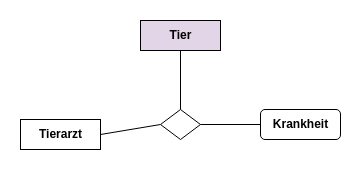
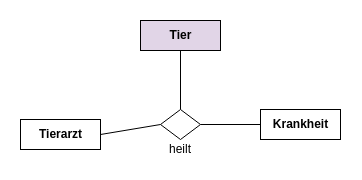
node "Krankheit": shape rounded rectangle -> rectangle
node "heilt": added
